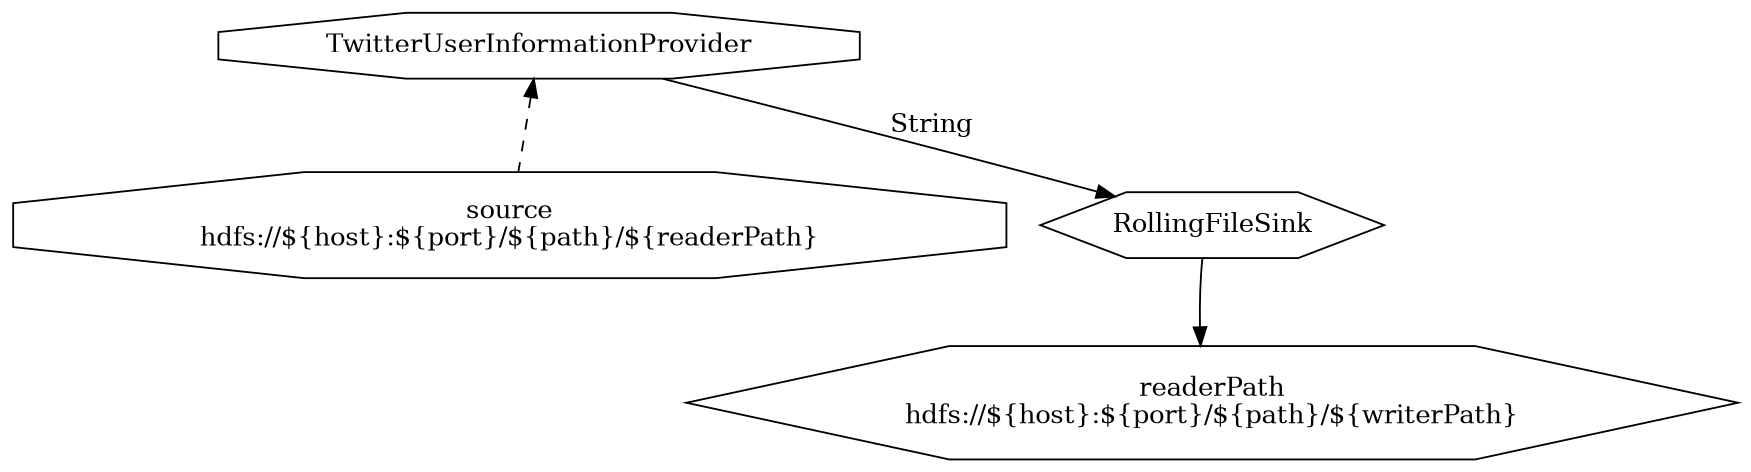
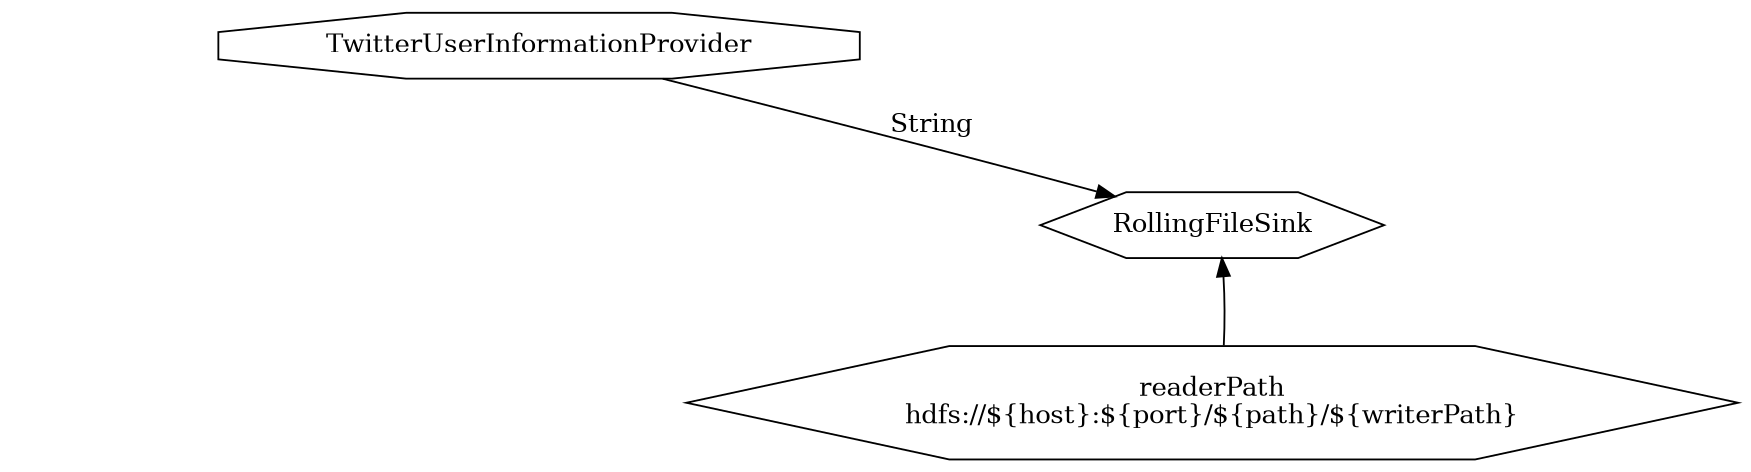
node "source hdfs://${host}:${port}/${path}/${readerPath}": removed
edge "RollingFileSink" -> "readerPath hdfs://${host}:${port}/${path}/${writerPath}": reversed
